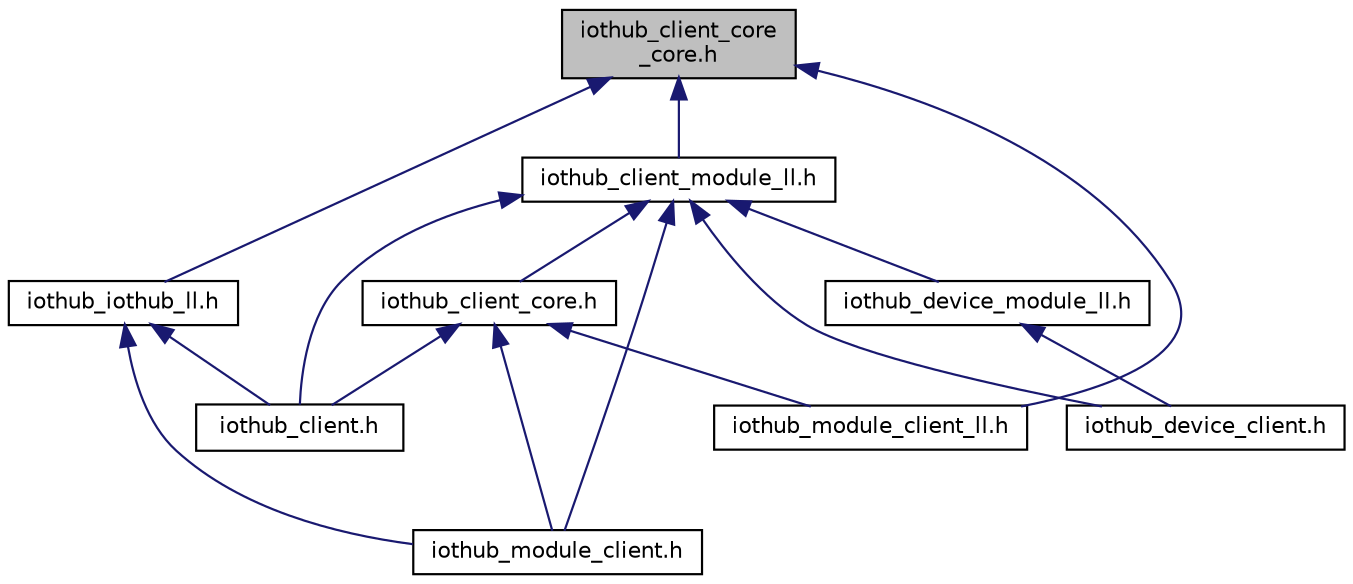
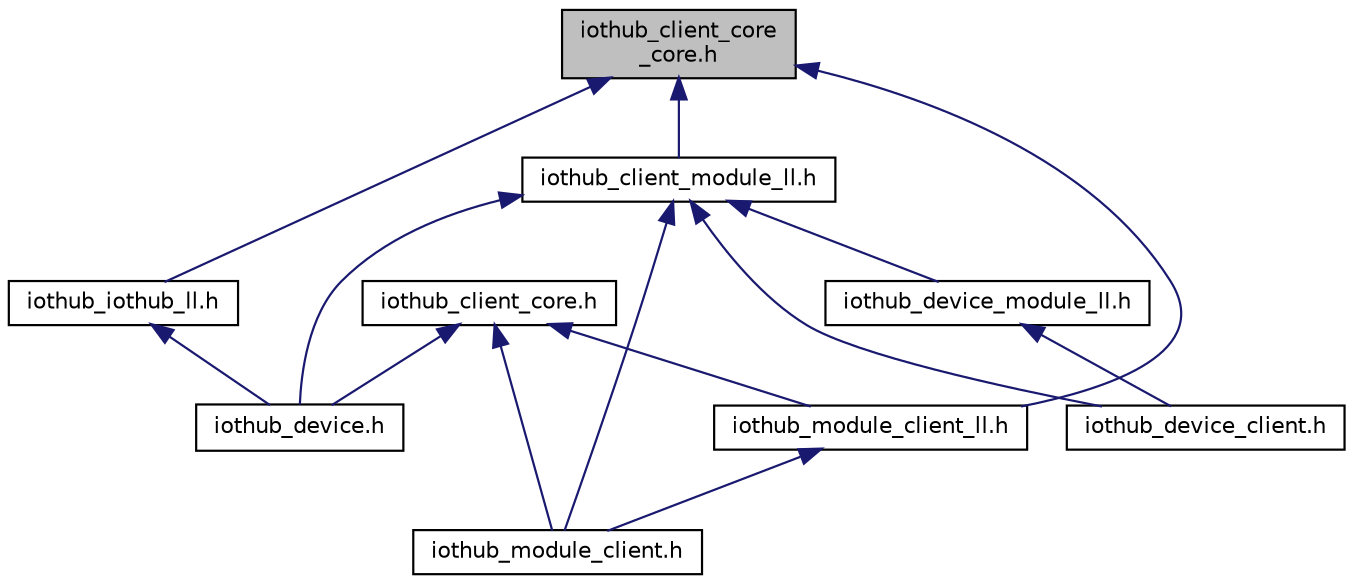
edge "iothub_client_core.h" -> "iothub_client_module_ll.h": removed
node "iothub_client.h": label "iothub_client.h" -> "iothub_device.h"
edge "iothub_module_client.h" -> "iothub_iothub_ll.h": now "iothub_module_client.h" -> "iothub_module_client_ll.h"
